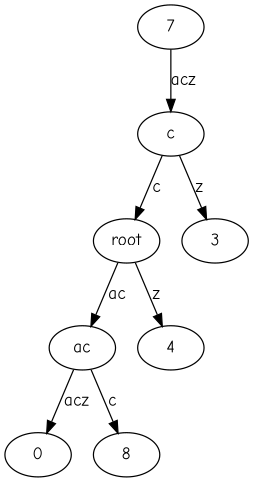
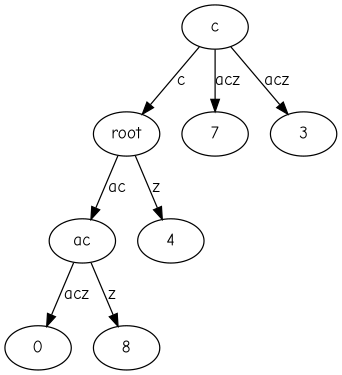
edge "7" -> "c": reversed
edge "c" -> "3": label "z" -> "acz"
edge "ac" -> "8": label "c" -> "z"
